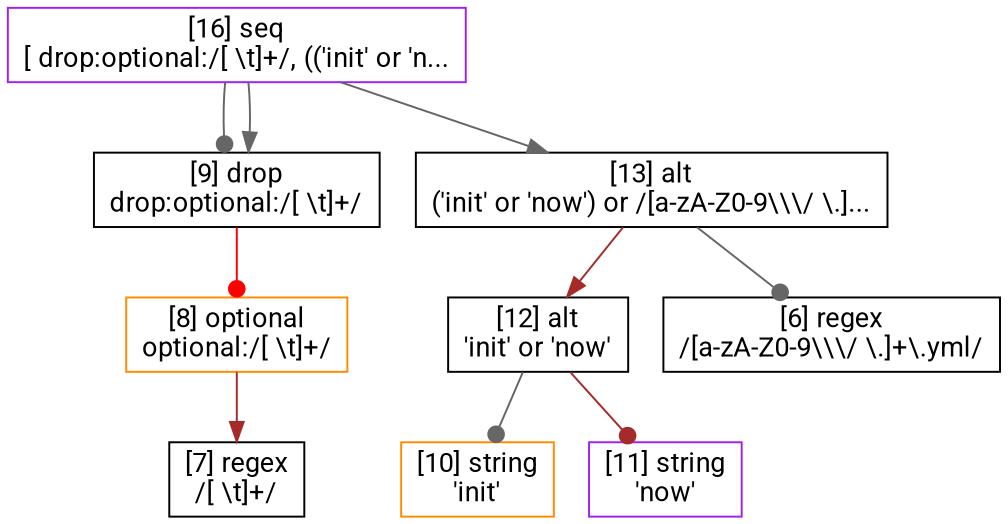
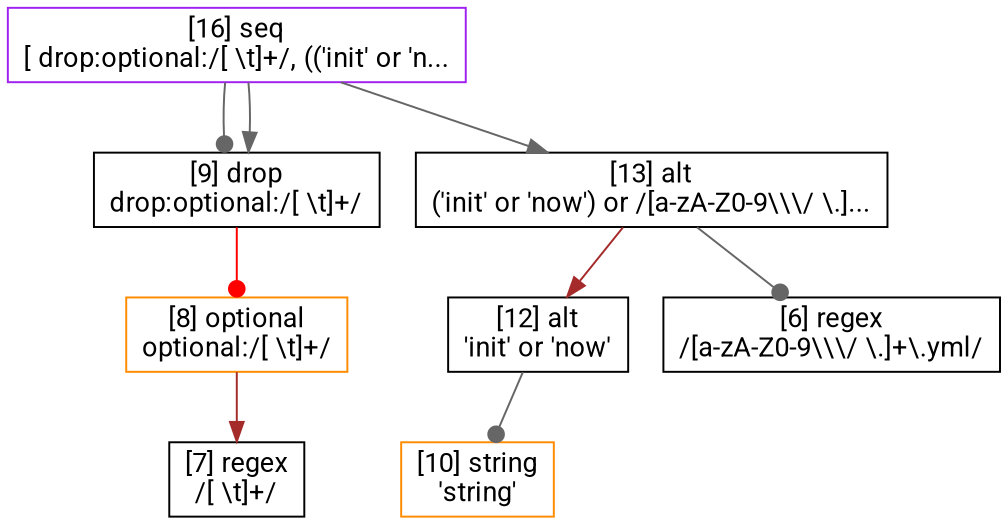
node "[10] string 'init'": label "[10] string 'init'" -> "[10] string 'string'"
node "[11] string 'now'": removed
